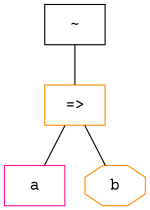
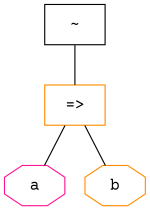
node "a": shape box -> octagon
